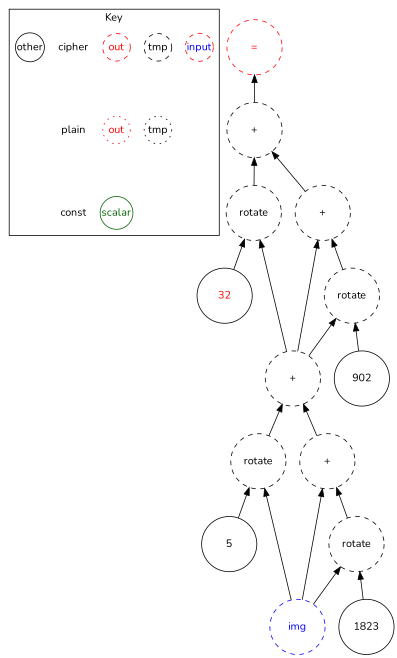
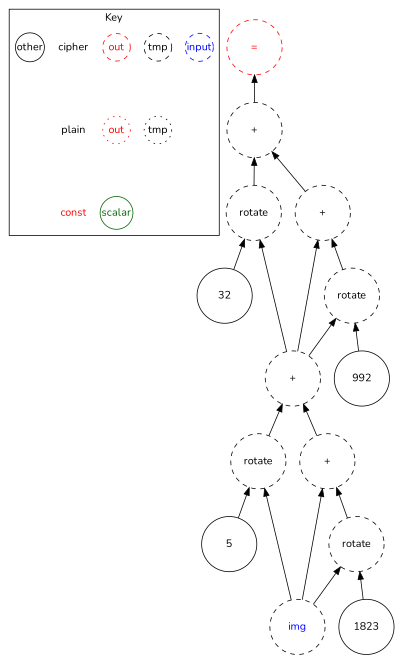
node "input": color red -> blue
node "const": fontcolor black -> red
node "32": fontcolor red -> black
node "902": label "902" -> "992"
node "img": color blue -> black
